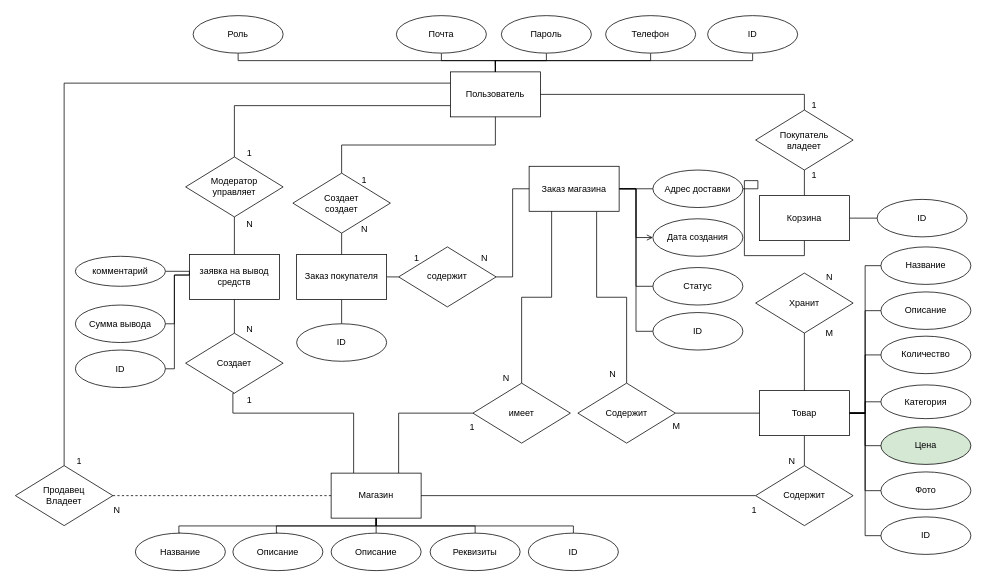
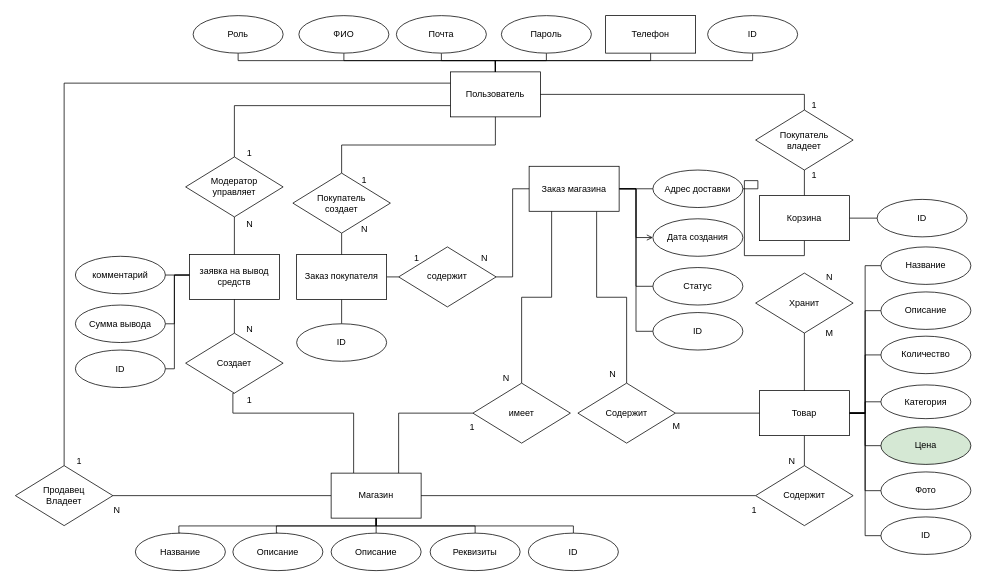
node "ФИО": added
node "Телефон": shape ellipse -> rectangle
edge "ФИО" -- "Пользователь": added
node "Создает создает": label "Создает создает" -> "Покупатель создает"
node "комментарий": size 90x30 -> 90x38
edge "Продавец Владеет" -- "Магазин": style dashed -> solid
